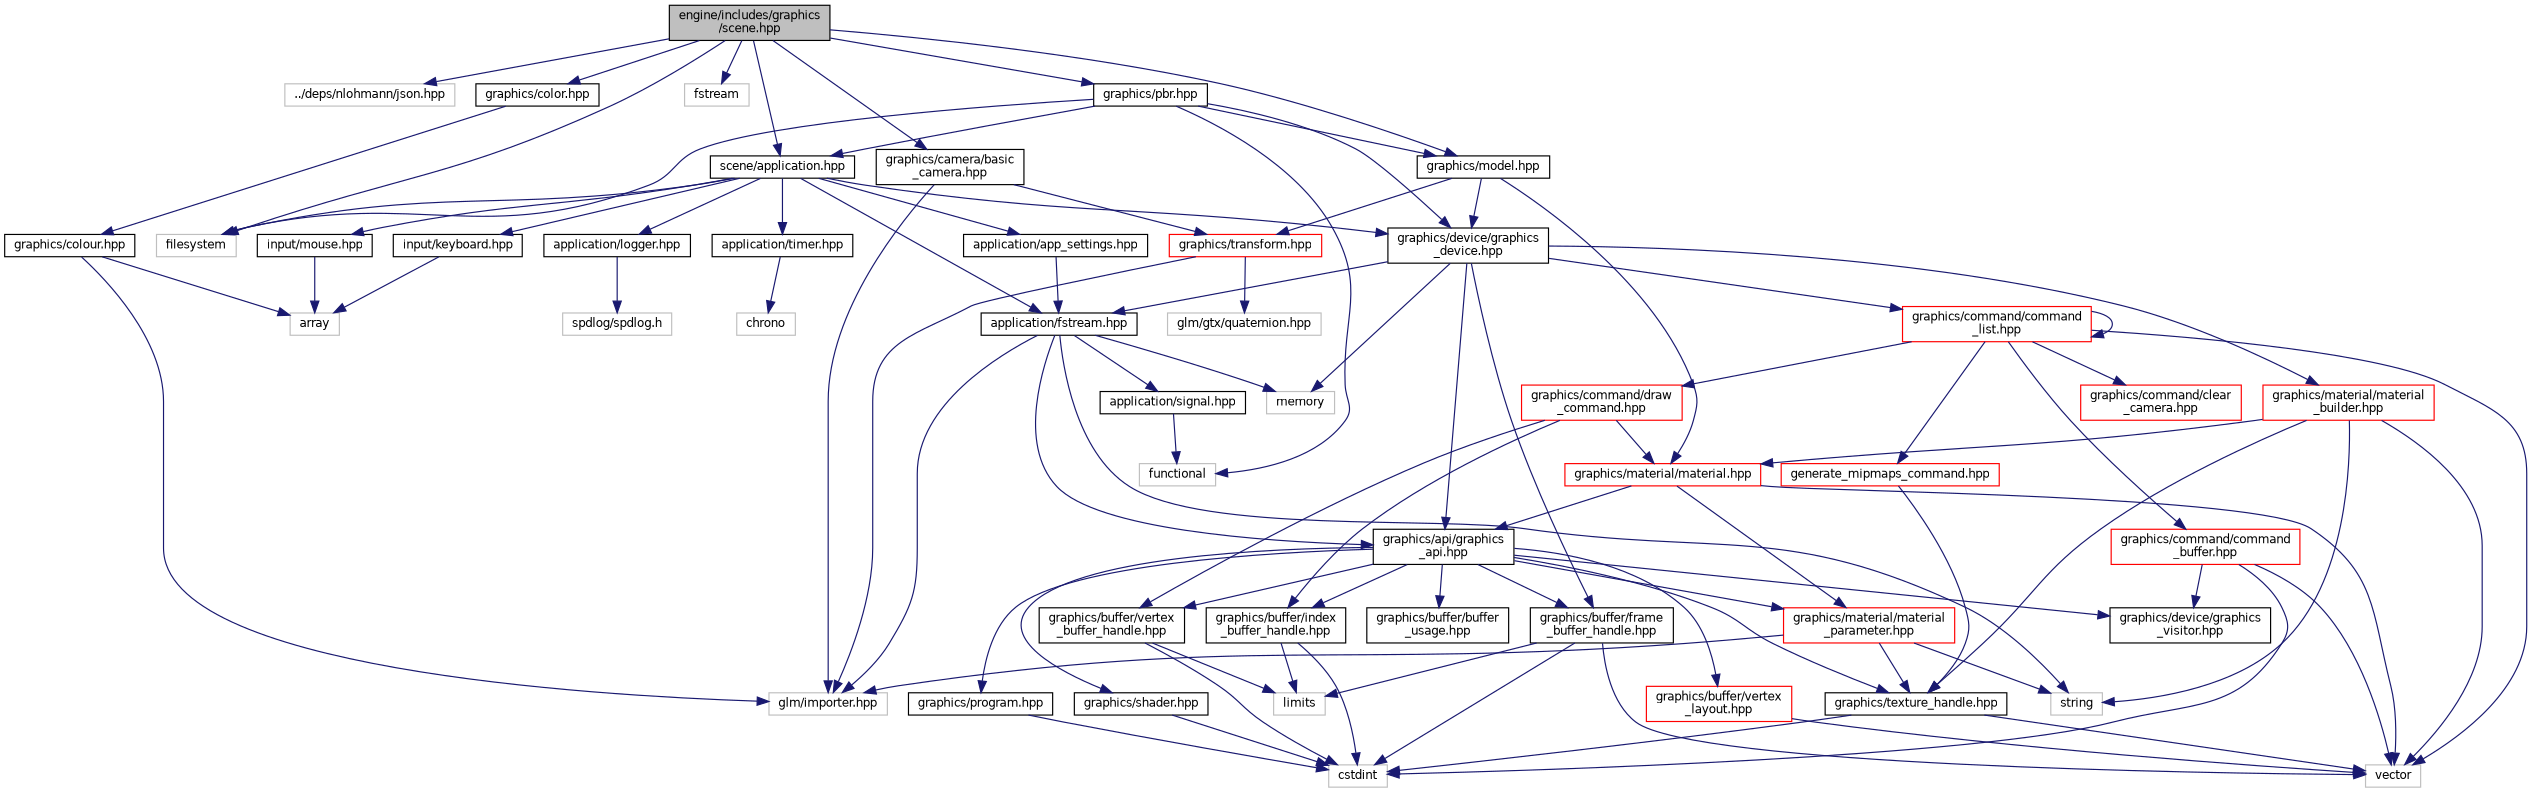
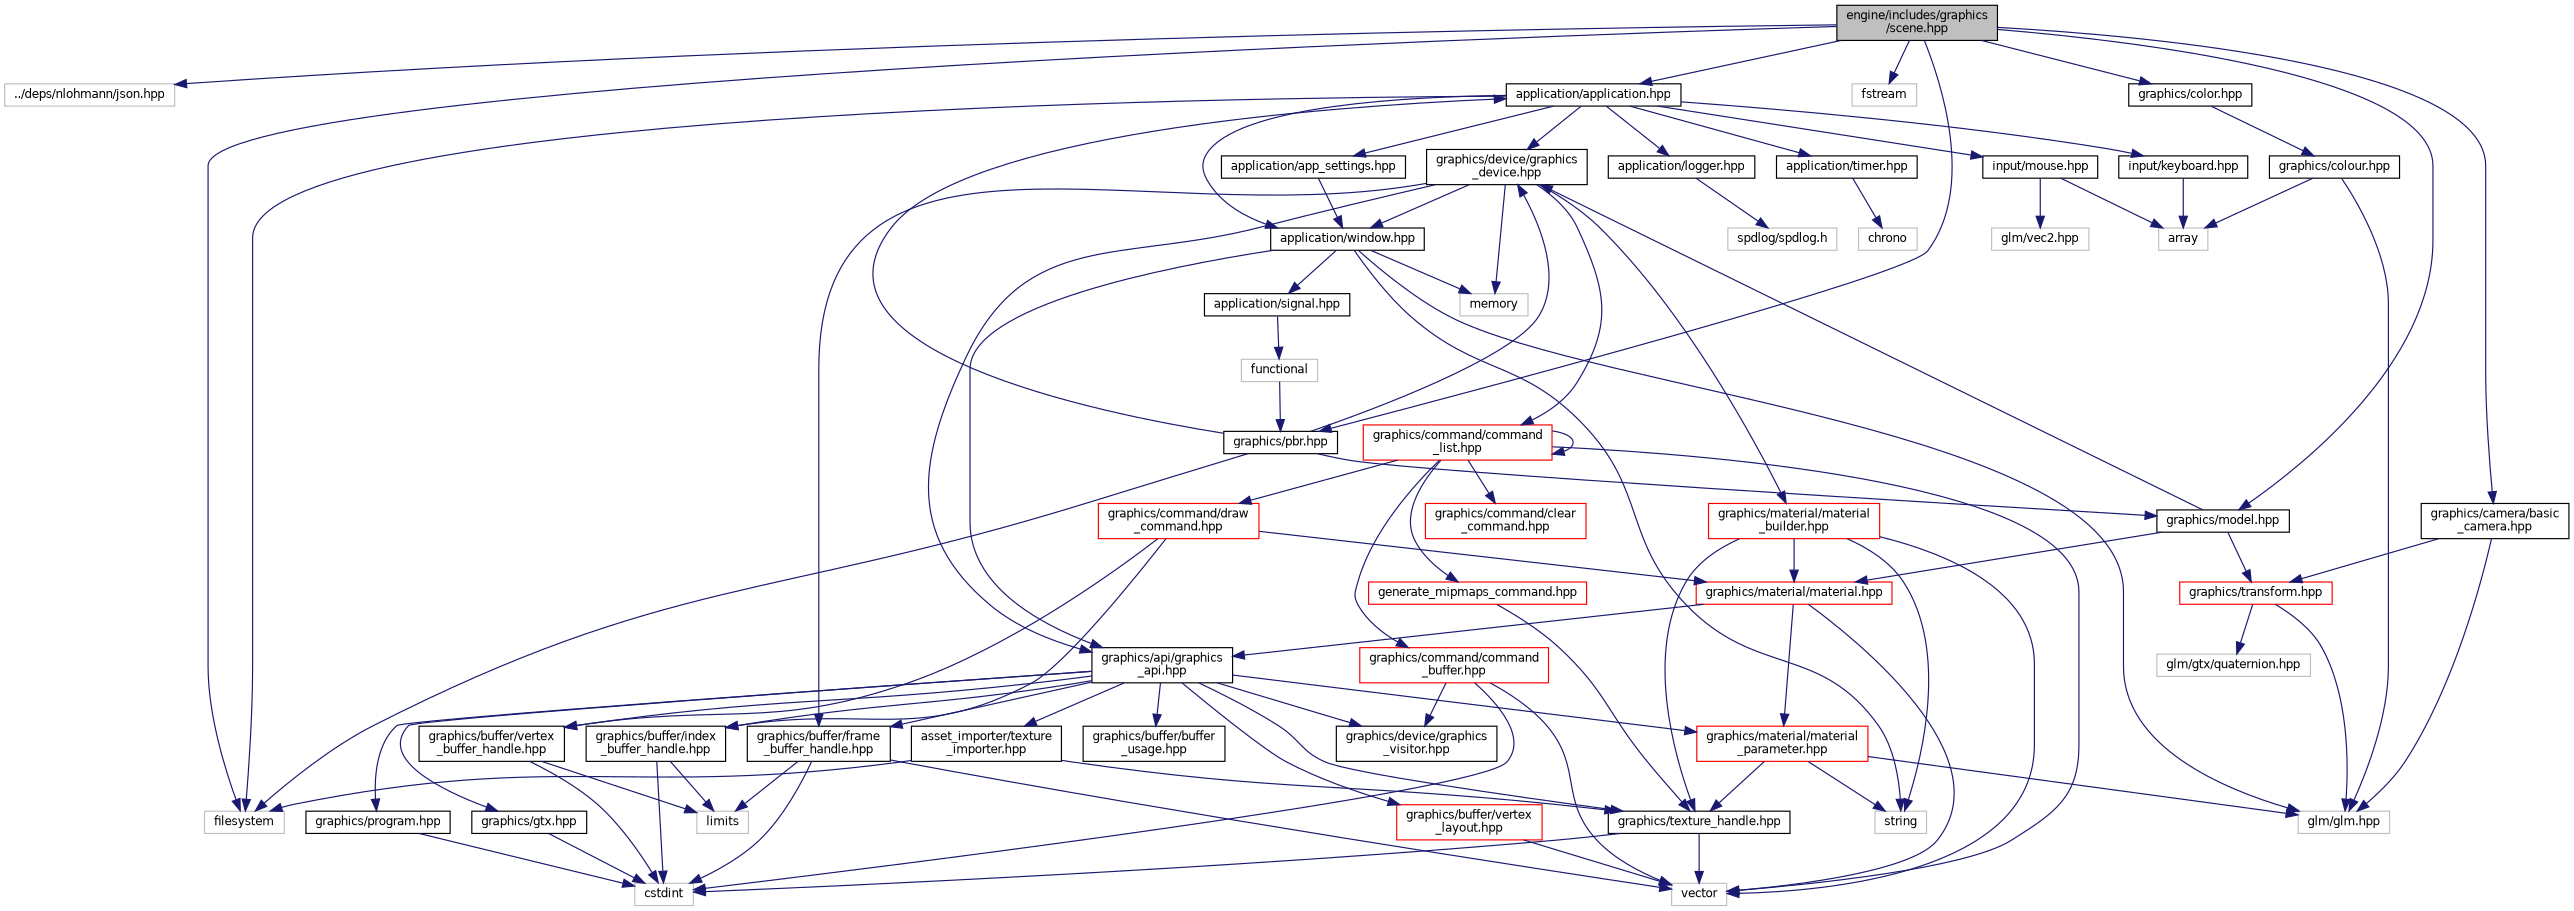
node "scene/application.hpp": label "scene/application.hpp" -> "application/application.hpp"
node "glm/vec2.hpp": added
edge "graphics/pbr.hpp" -> "functional": reversed
node "application/fstream.hpp": label "application/fstream.hpp" -> "application/window.hpp"
node "graphics/command/clear _camera.hpp": label "graphics/command/clear _camera.hpp" -> "graphics/command/clear _command.hpp"
node "glm/importer.hpp": label "glm/importer.hpp" -> "glm/glm.hpp"
node "graphics/shader.hpp": label "graphics/shader.hpp" -> "graphics/gtx.hpp"
node "asset_importer/texture _importer.hpp": added
